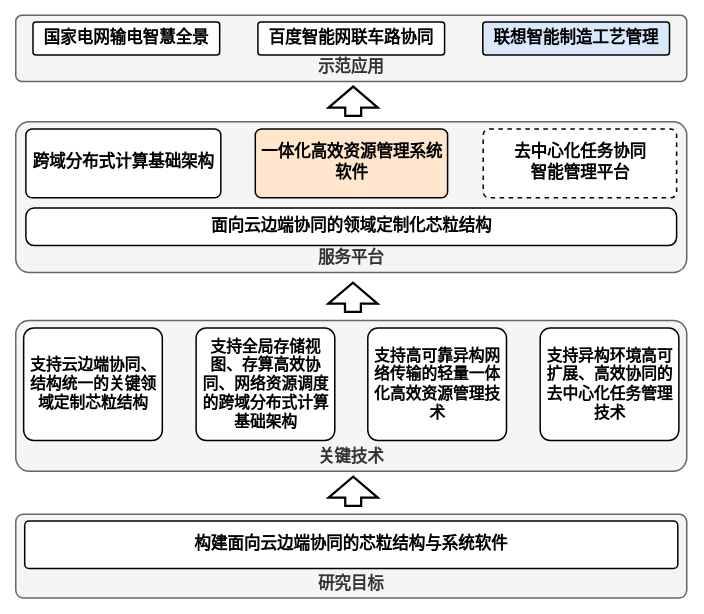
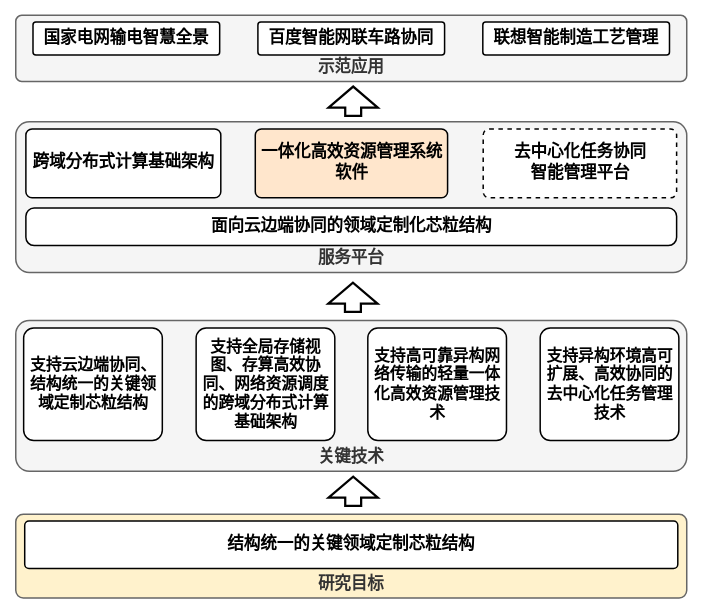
node "联想智能制造工艺管理": fillcolor #dae8fc -> #ffffff
node "构建面向云边端协同的芯粒结构与系统软件": label "构建面向云边端协同的芯粒结构与系统软件" -> "结构统一的关键领域定制芯粒结构"
node "研究目标": fillcolor #f5f5f5 -> #fff2cc
